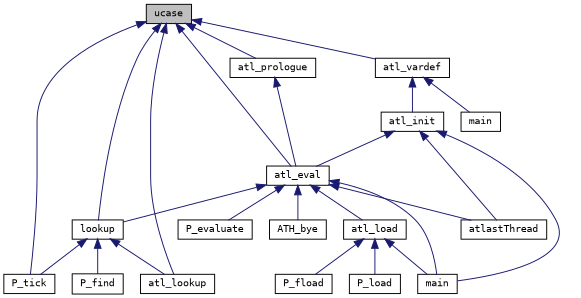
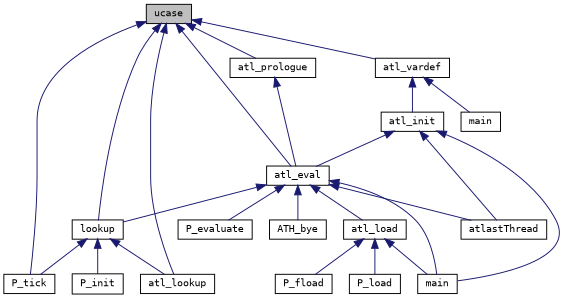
node "P_find": label "P_find" -> "P_init"
